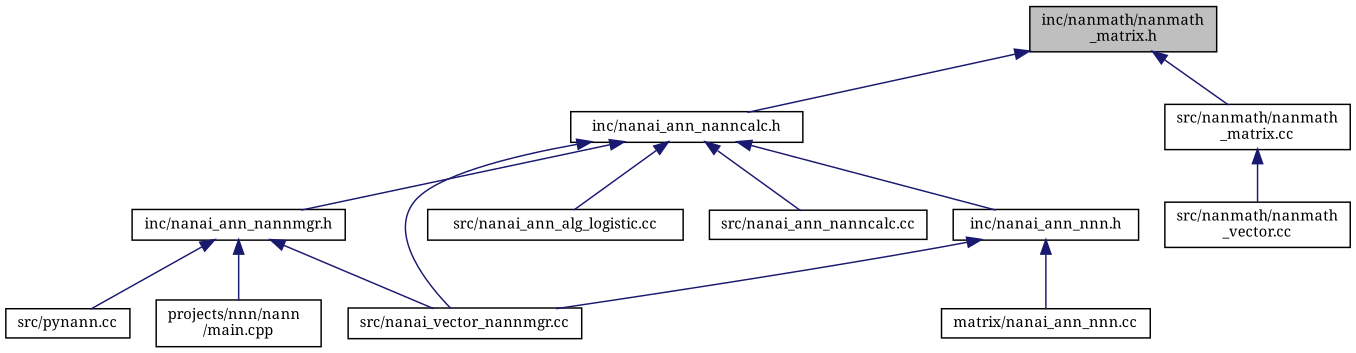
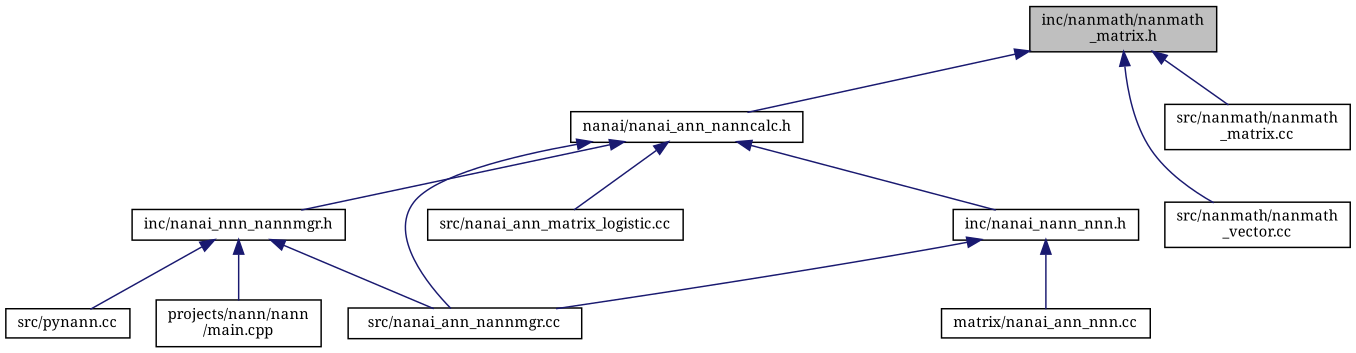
node "inc/nanai_ann_nanncalc.h": label "inc/nanai_ann_nanncalc.h" -> "nanai/nanai_ann_nanncalc.h"
edge "src/nanmath/nanmath _vector.cc" -> "src/nanmath/nanmath _matrix.cc": now "src/nanmath/nanmath _vector.cc" -> "inc/nanmath/nanmath _matrix.h"
node "inc/nanai_ann_nannmgr.h": label "inc/nanai_ann_nannmgr.h" -> "inc/nanai_nnn_nannmgr.h"
node "src/nanai_ann_alg_logistic.cc": label "src/nanai_ann_alg_logistic.cc" -> "src/nanai_ann_matrix_logistic.cc"
node "src/nanai_ann_nanncalc.cc": removed
node "inc/nanai_ann_nnn.h": label "inc/nanai_ann_nnn.h" -> "inc/nanai_nann_nnn.h"
node "projects/nnn/nann /main.cpp": label "projects/nnn/nann /main.cpp" -> "projects/nann/nann /main.cpp"
node "src/nanai_vector_nannmgr.cc": label "src/nanai_vector_nannmgr.cc" -> "src/nanai_ann_nannmgr.cc"
